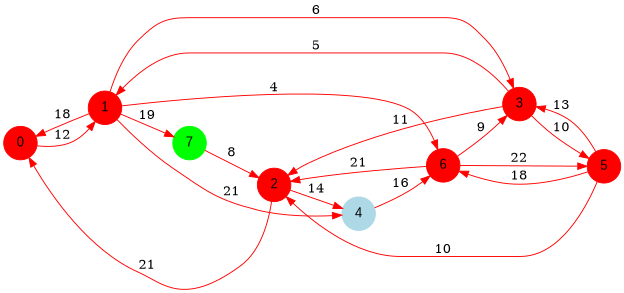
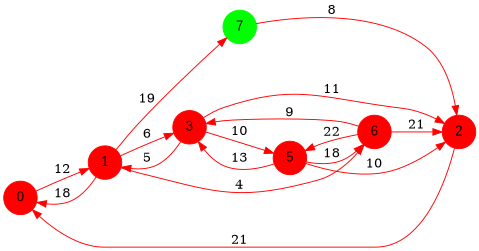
node "4": removed
